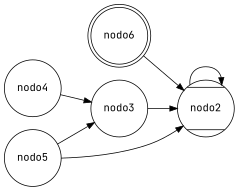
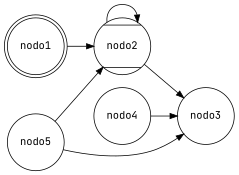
node "nodo6": label "nodo6" -> "nodo1"
edge "nodo3" -> "nodo2": reversed
